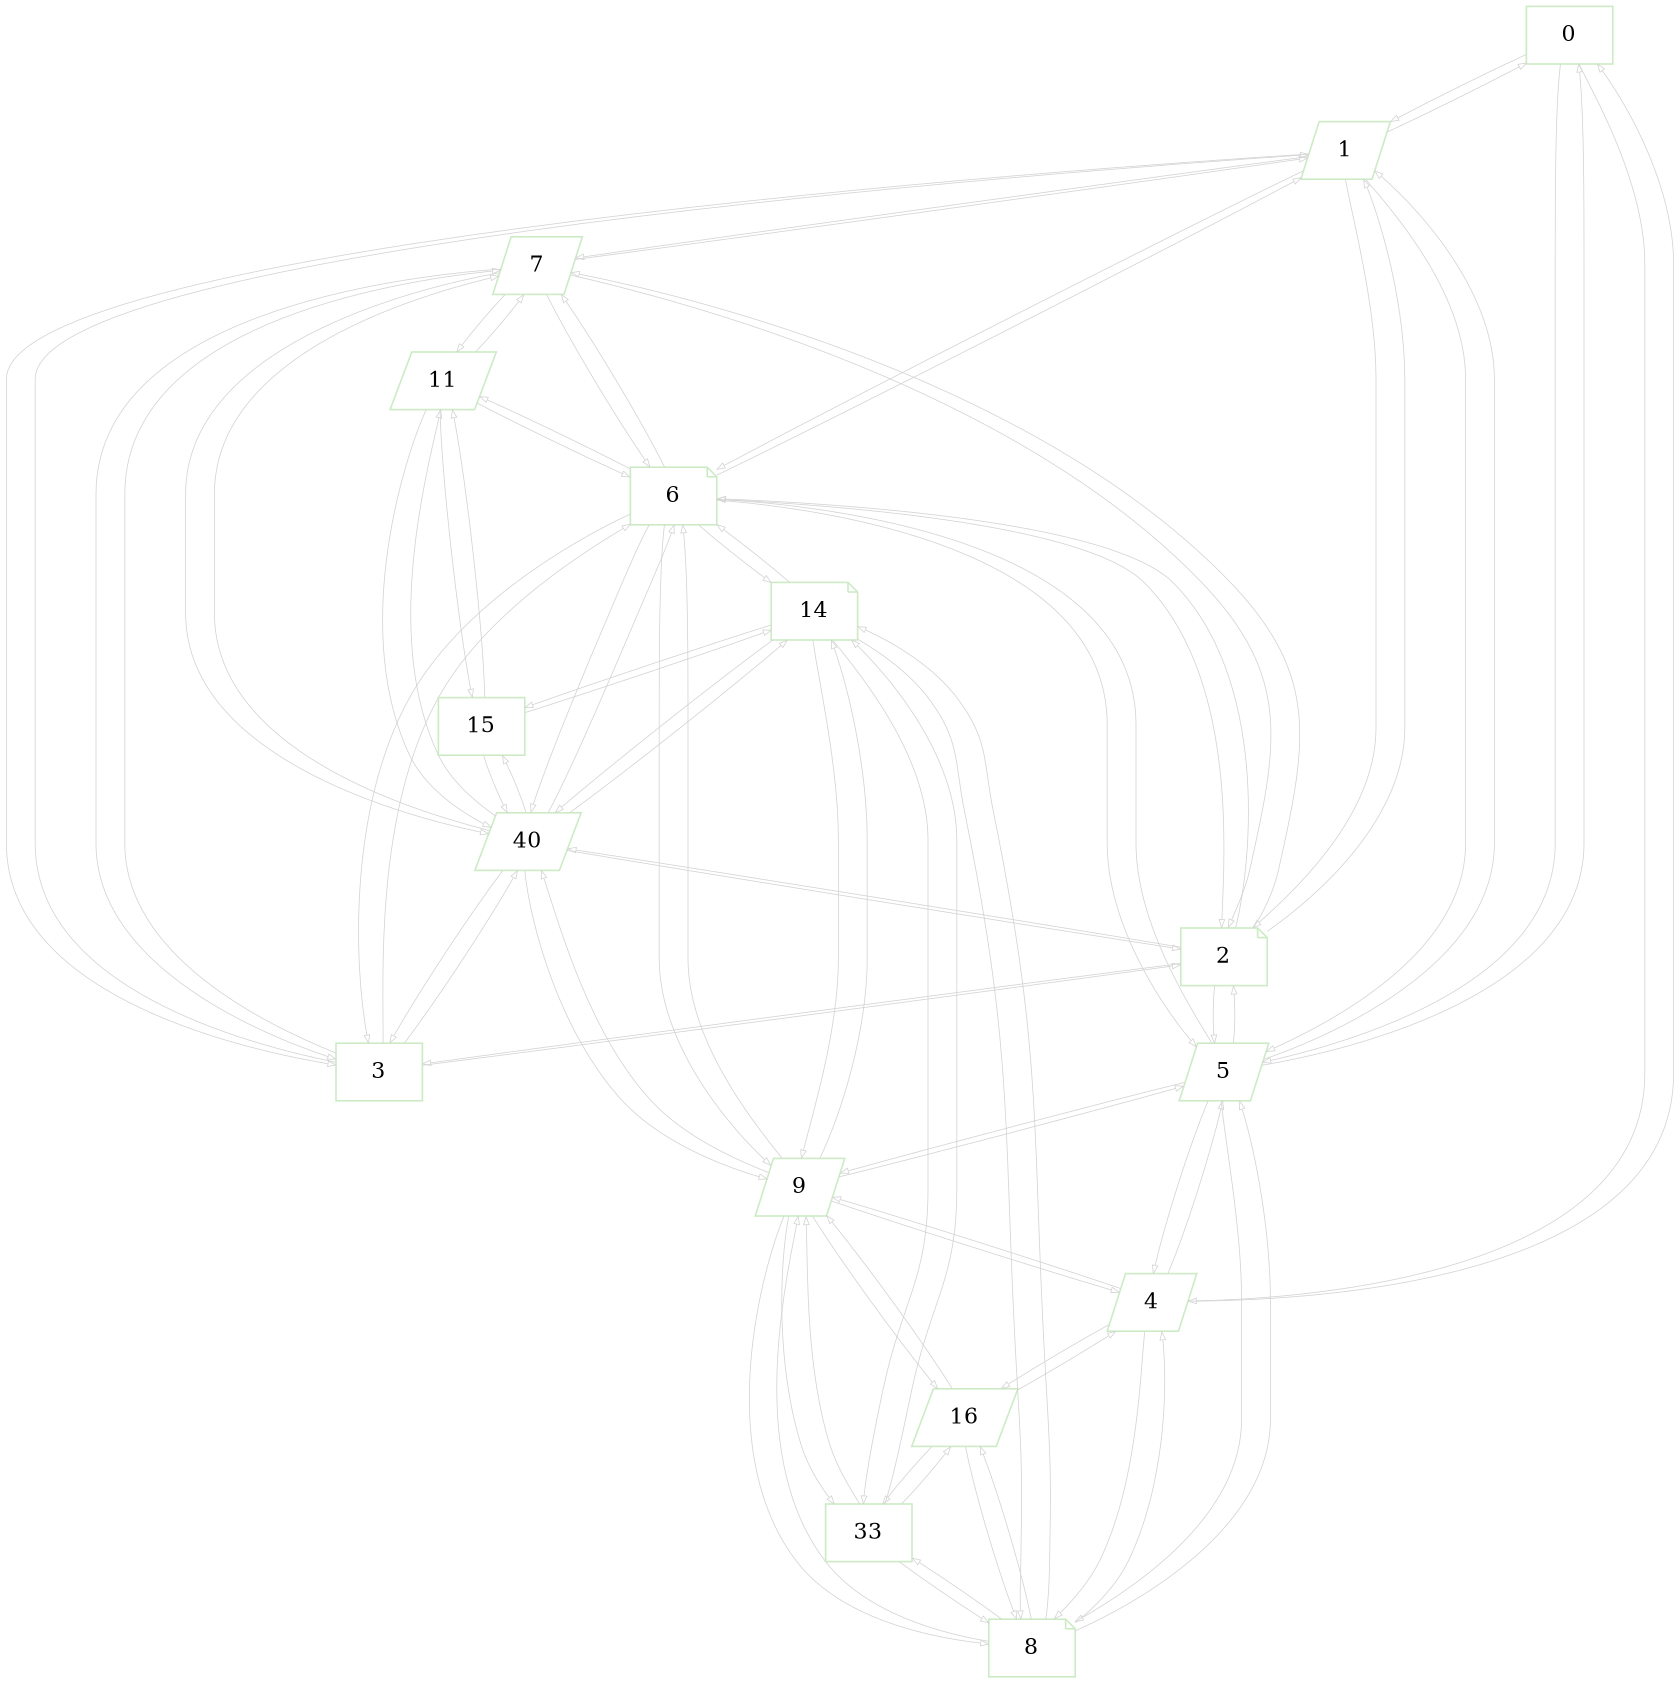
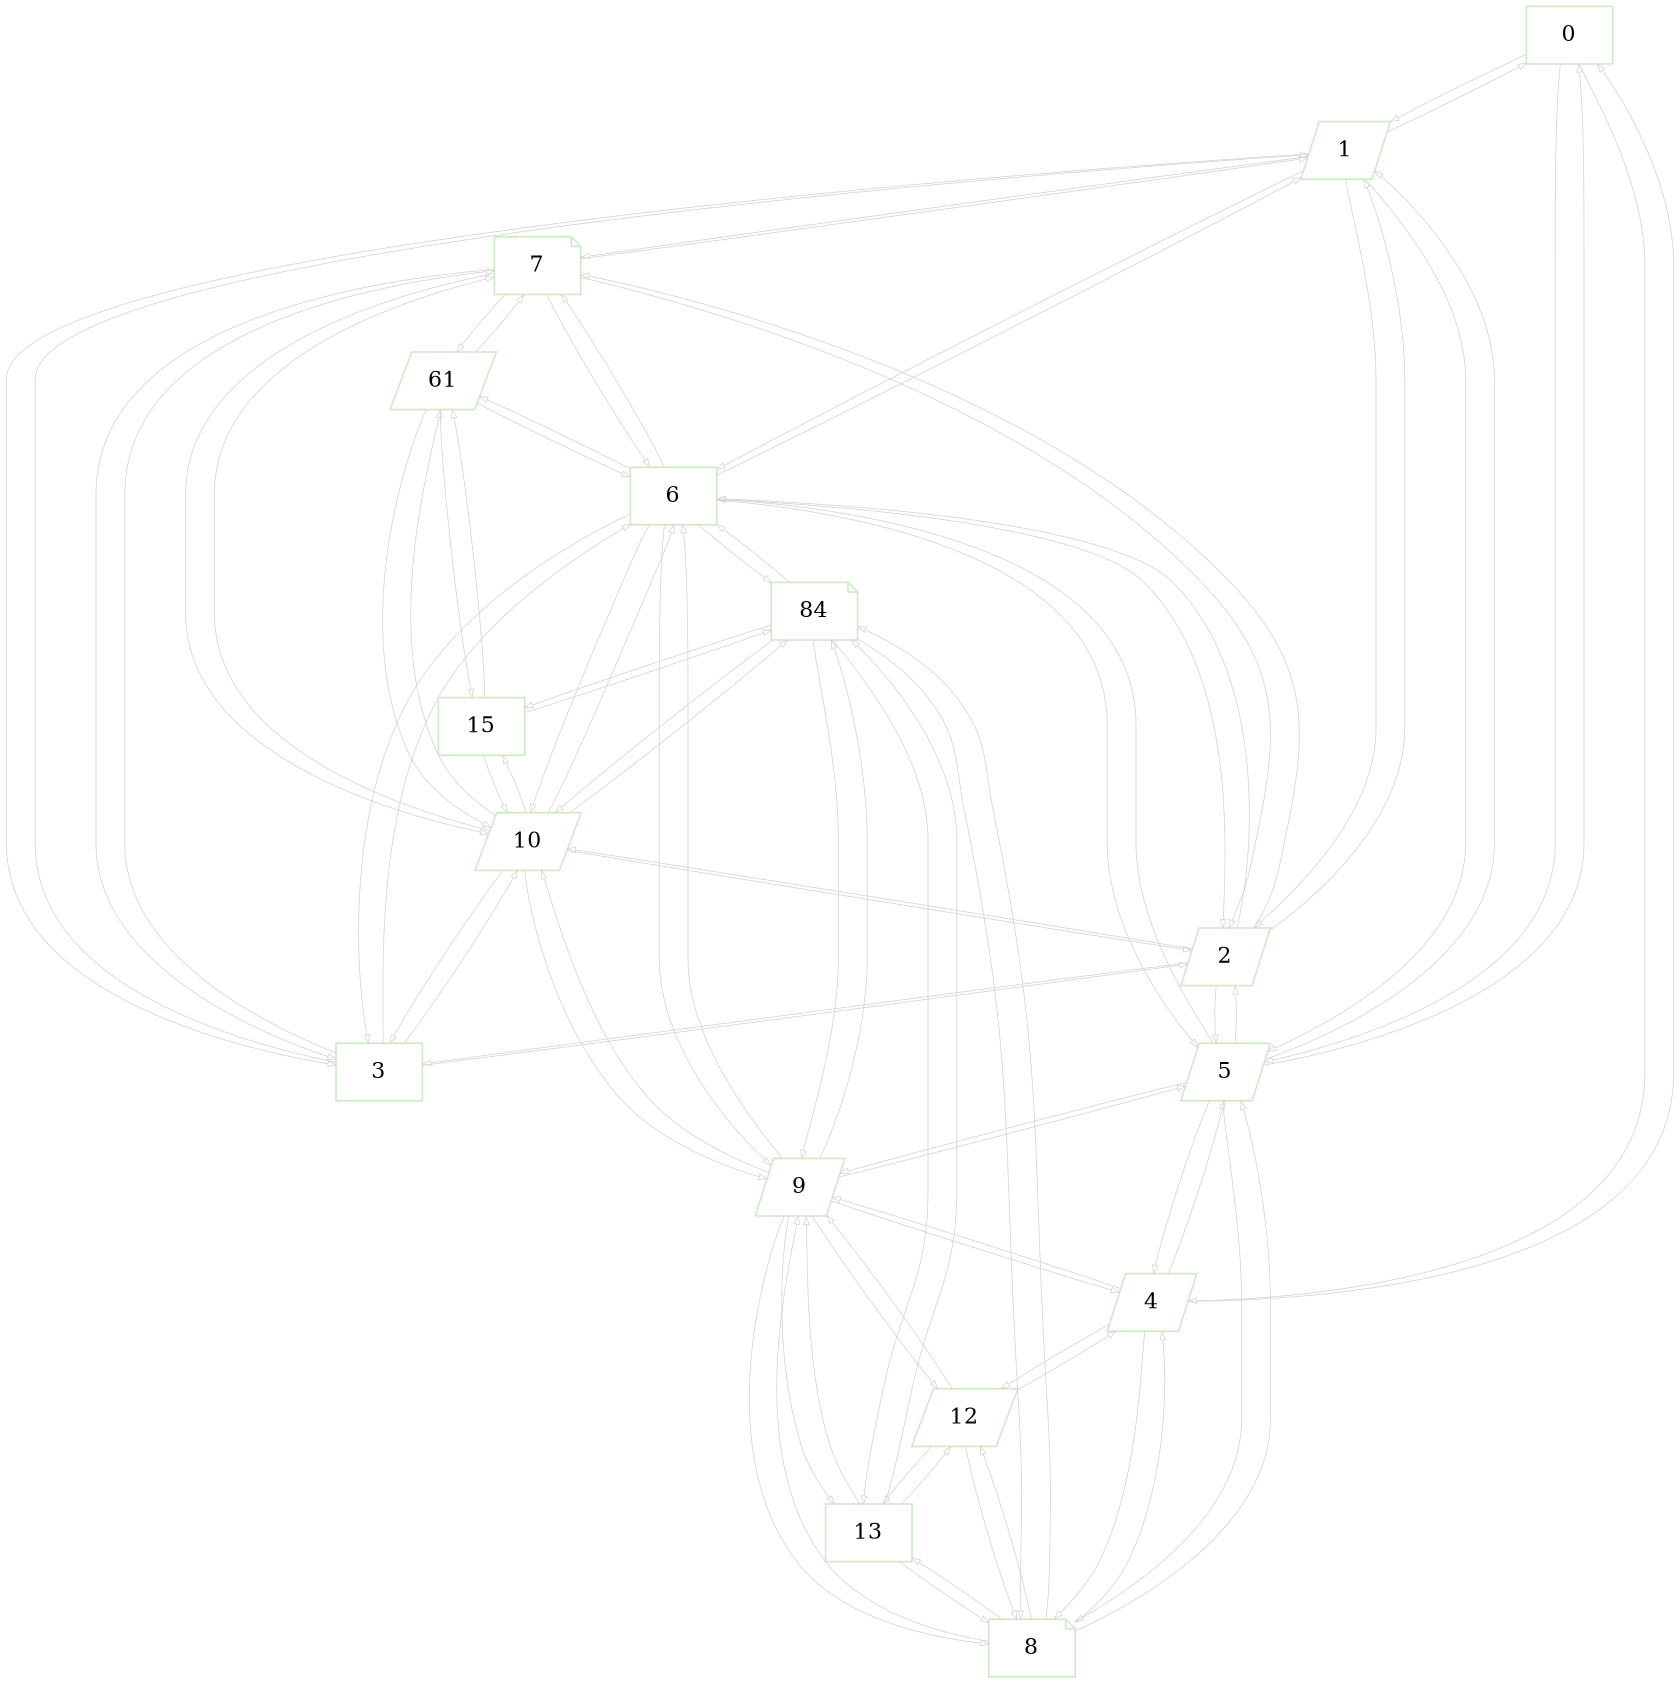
node "7": shape parallelogram -> note
node "11": label "11" -> "61"
node "6": shape note -> box
node "14": label "14" -> "84"
node "40": label "40" -> "10"
node "2": shape note -> parallelogram
node "16": label "16" -> "12"
node "33": label "33" -> "13"
